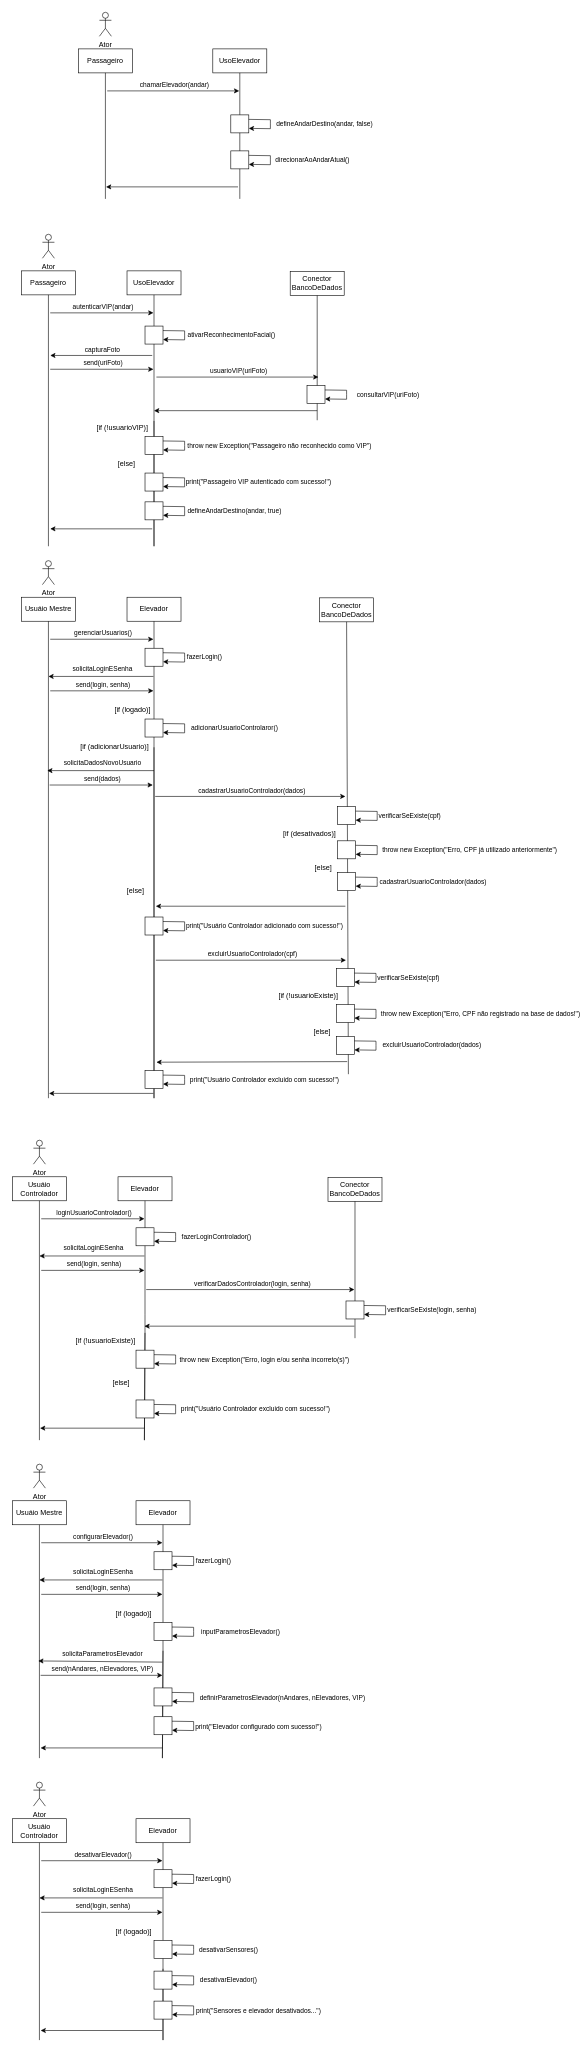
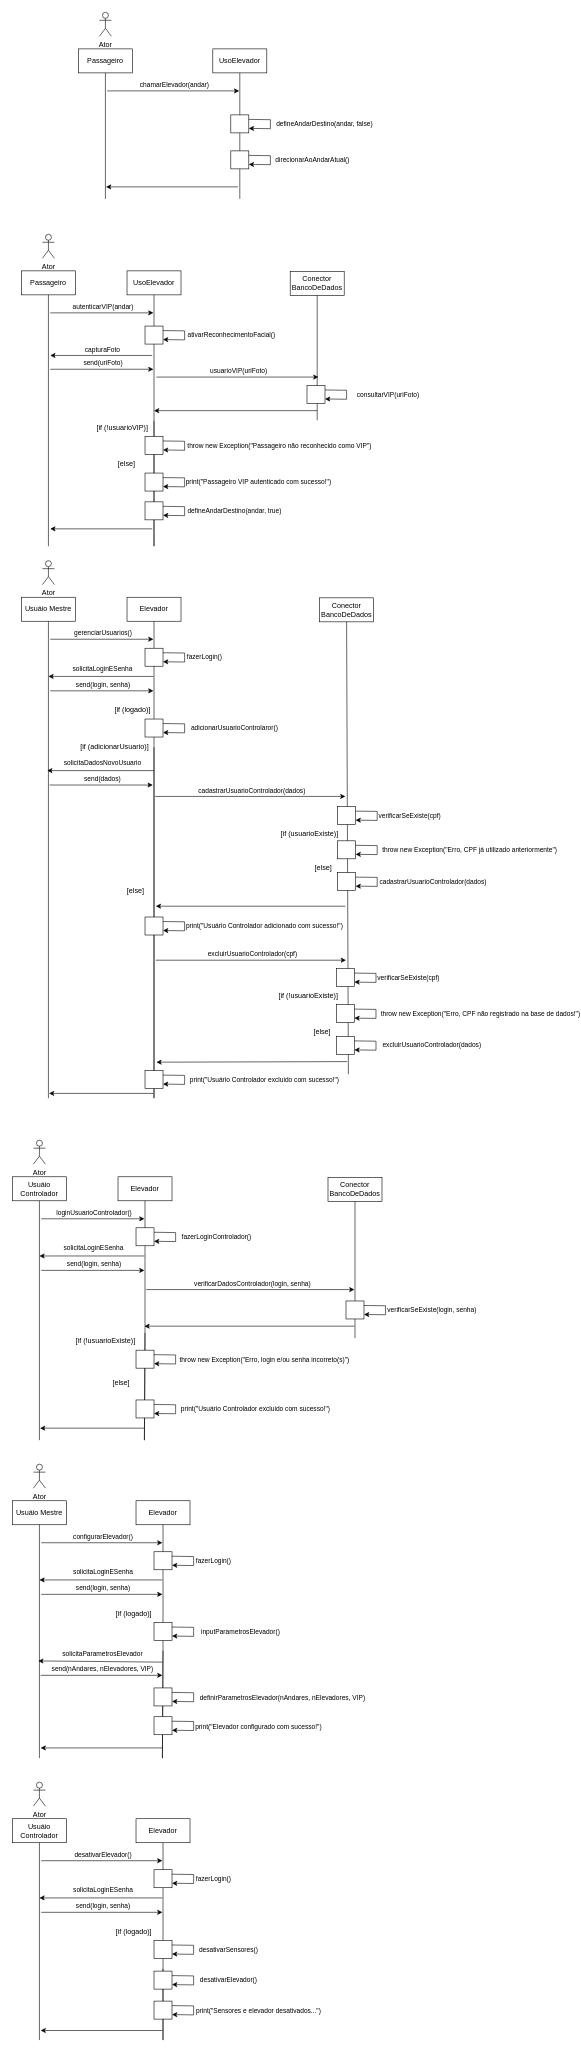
node "[if (desativados)]": label "[if (desativados)]" -> "[if (usuarioExiste)]"
